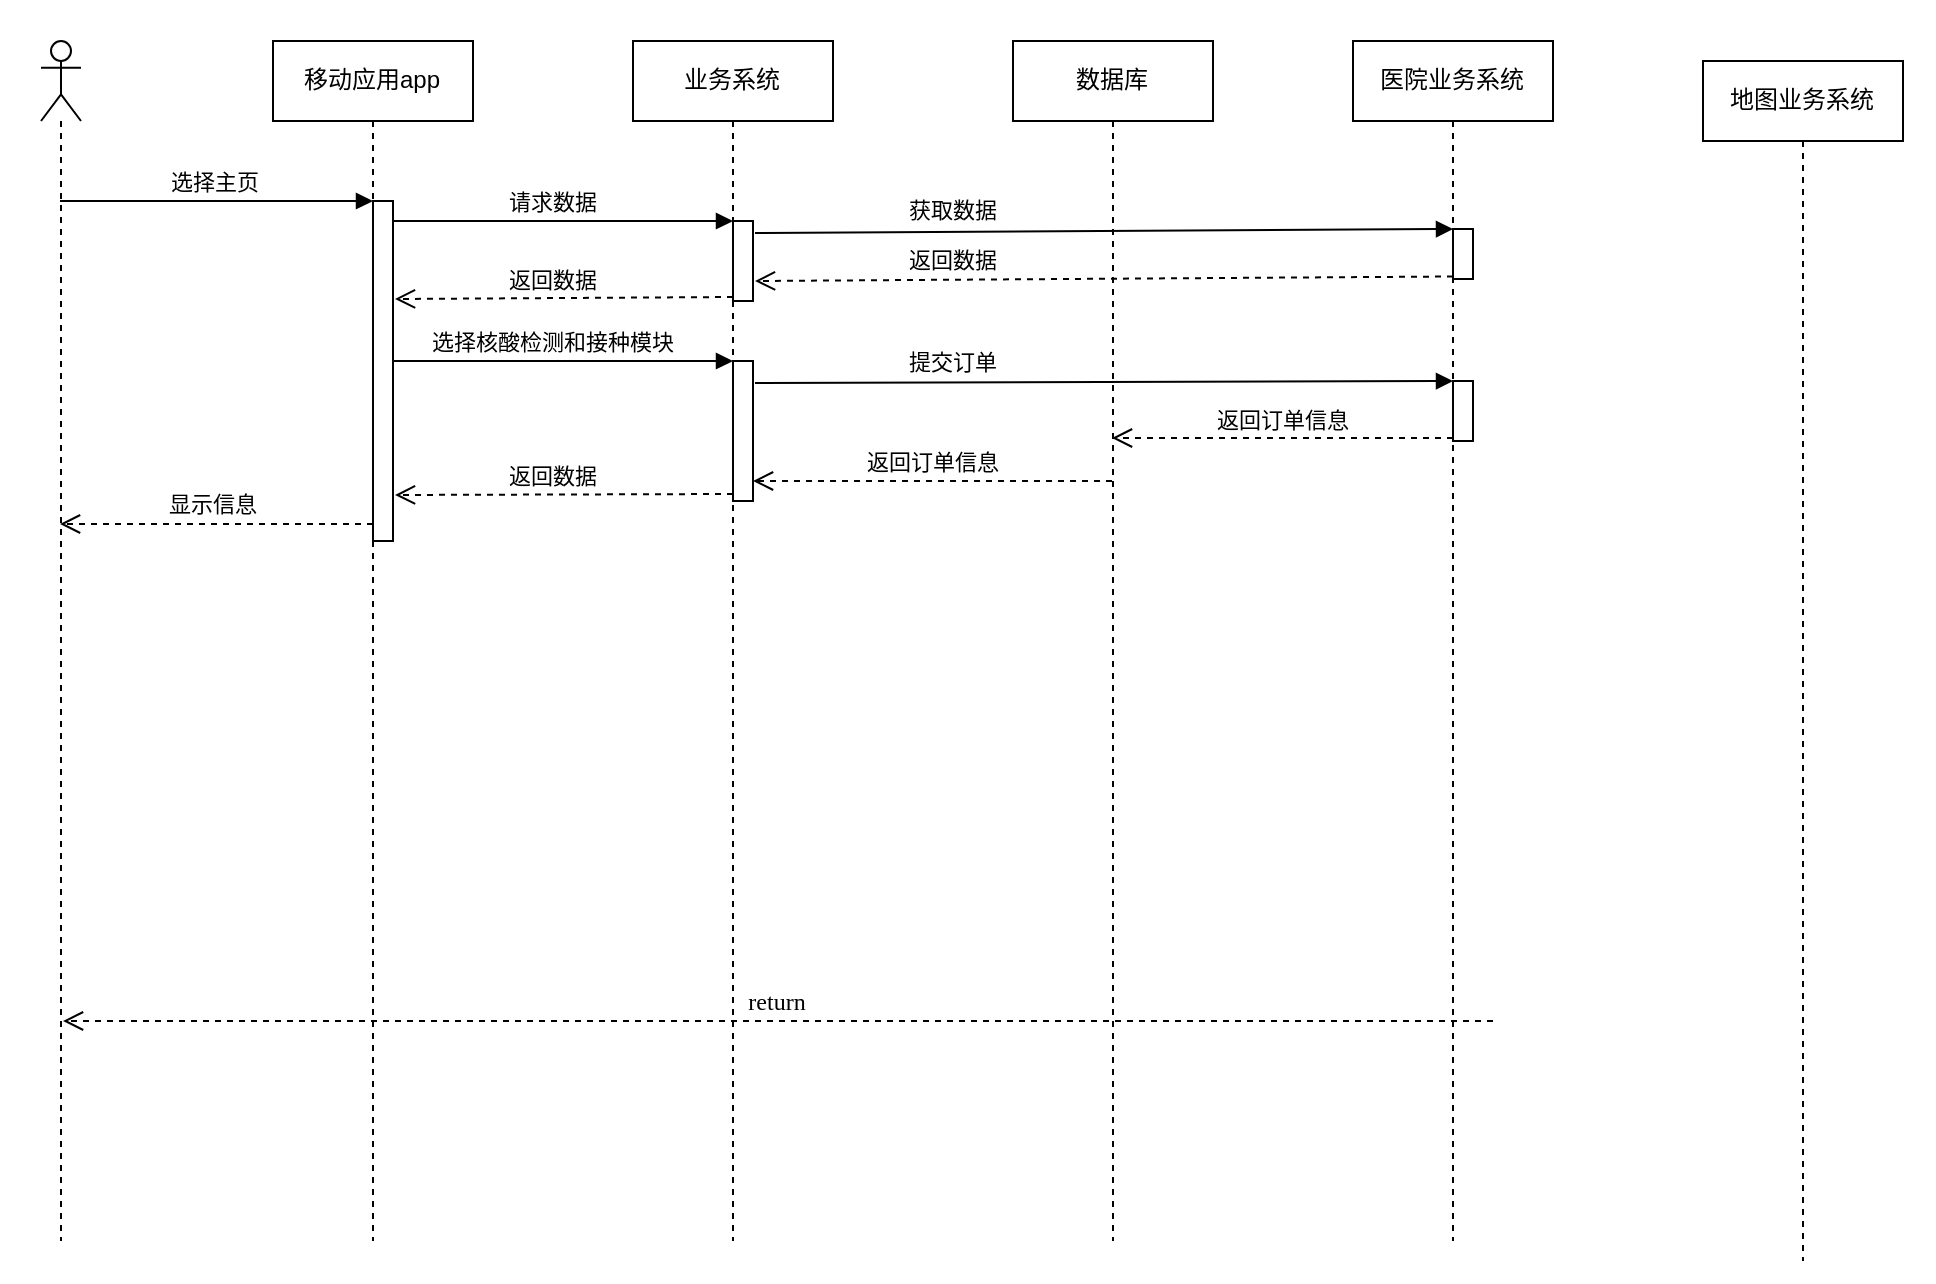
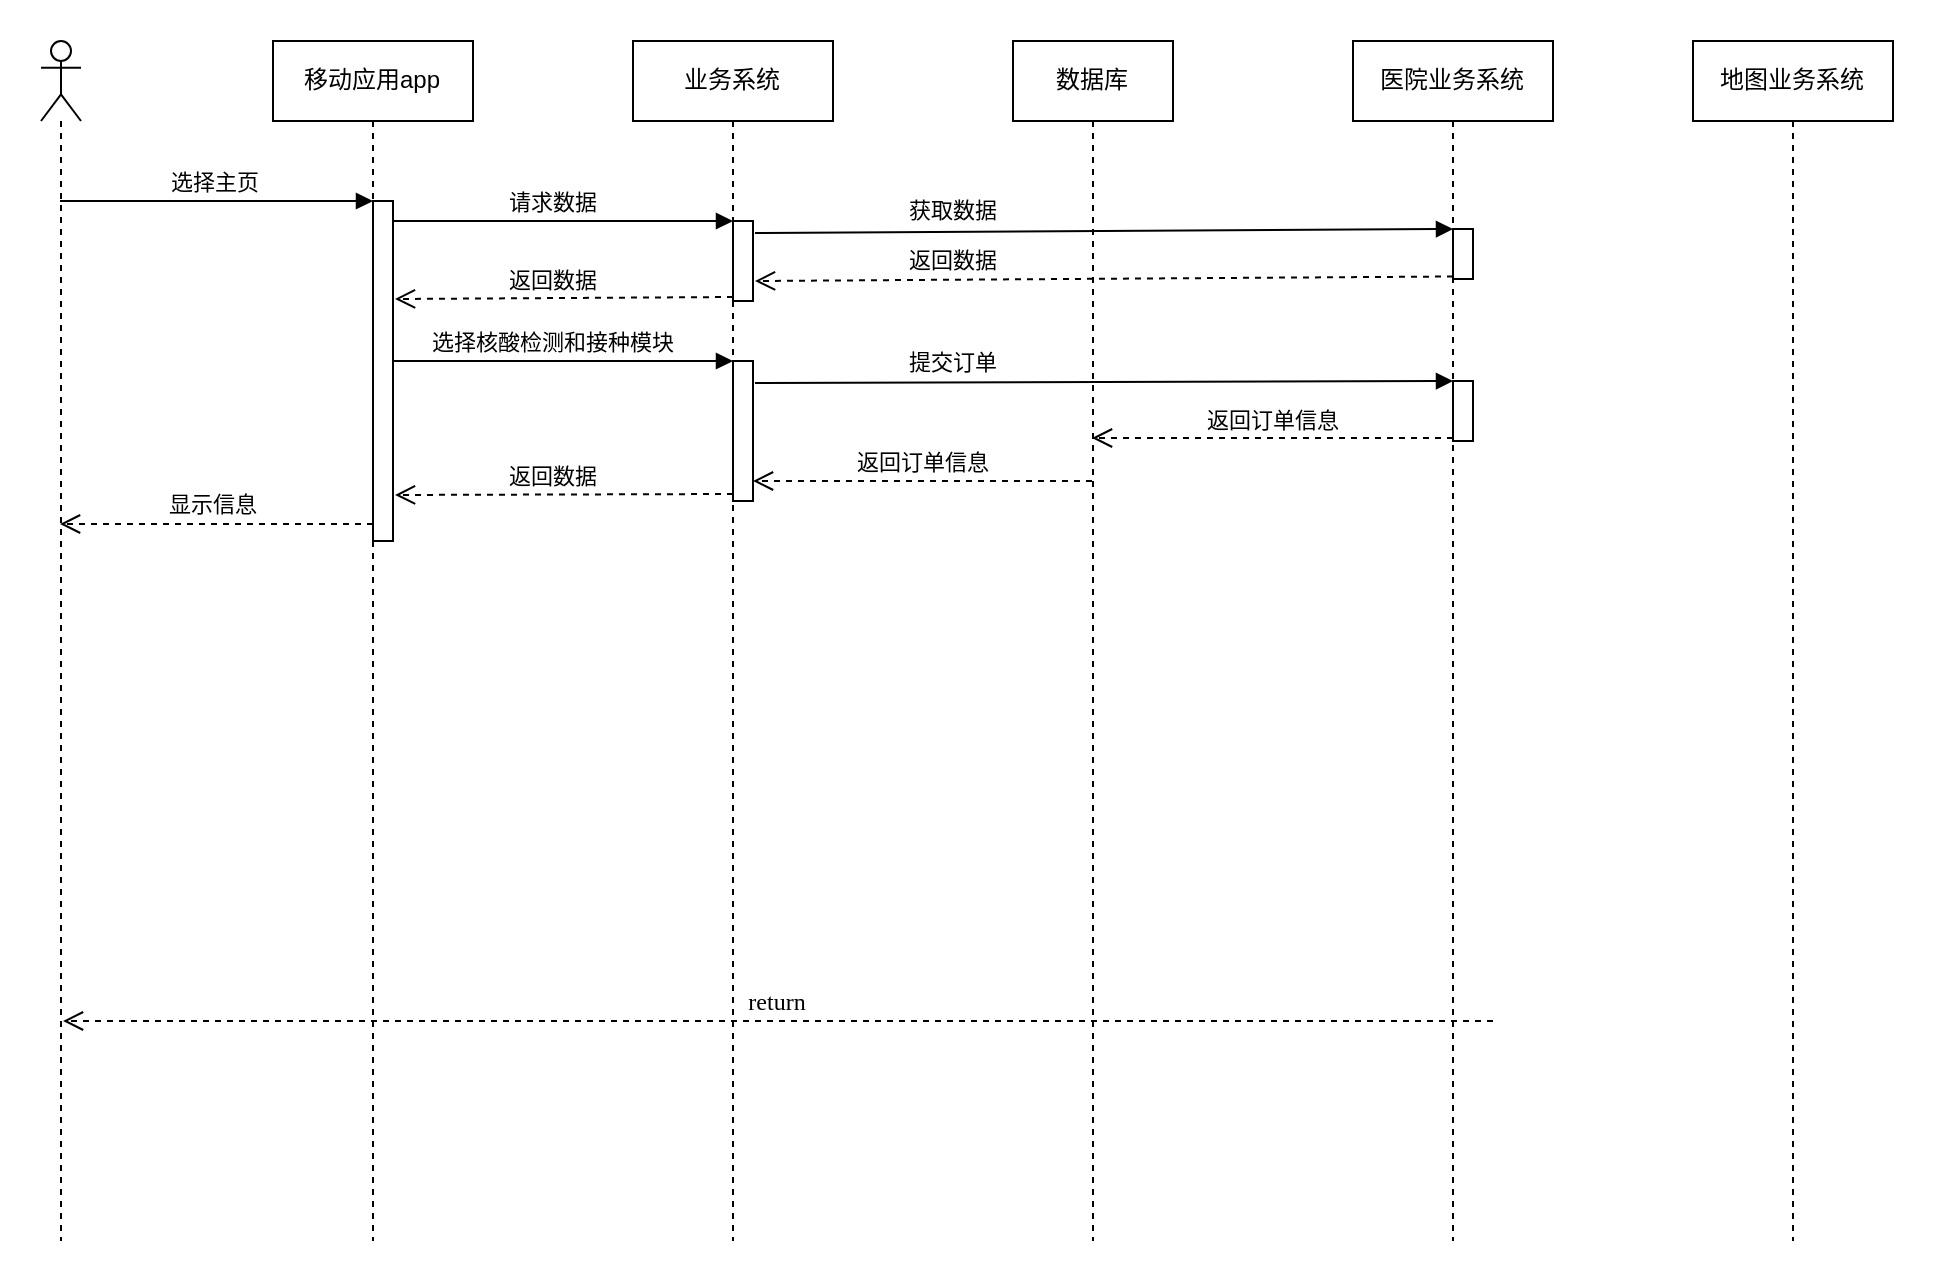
node "数据库": size 200x1200 -> 160x1200
node "地图业务系统": moved (1803, 661) -> (1793, 641)
